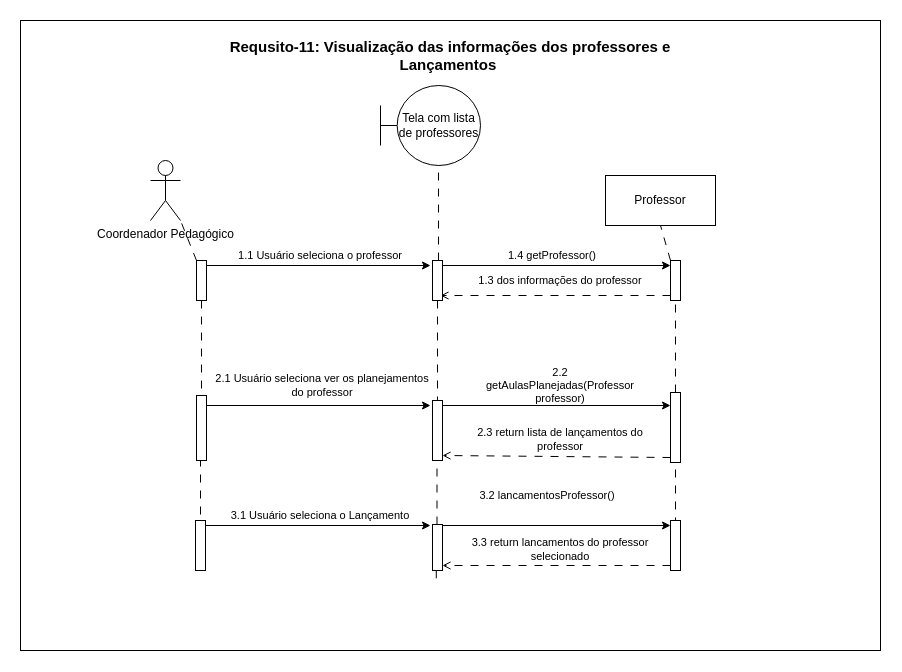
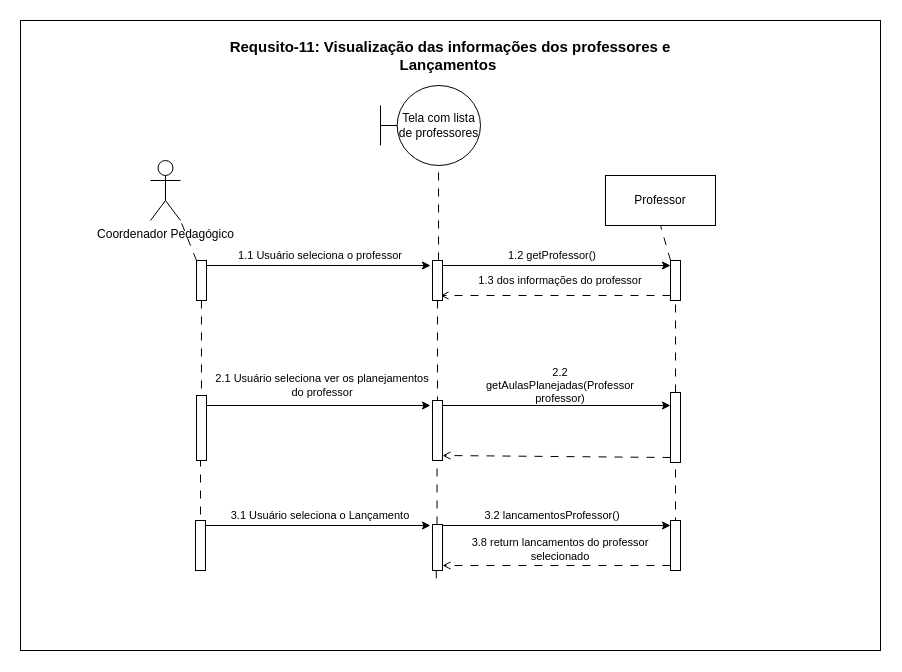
node "1.4 getProfessor()": label "1.4 getProfessor()" -> "1.2 getProfessor()"
node "2.3 return lista de lançamentos do professor": removed
node "3.2 lancamentosProfessor()": moved (548, 496) -> (553, 516)
node "3.3 return lancamentos do professor selecionado": label "3.3 return lancamentos do professor selecionado" -> "3.8 return lancamentos do professor selecionado"
